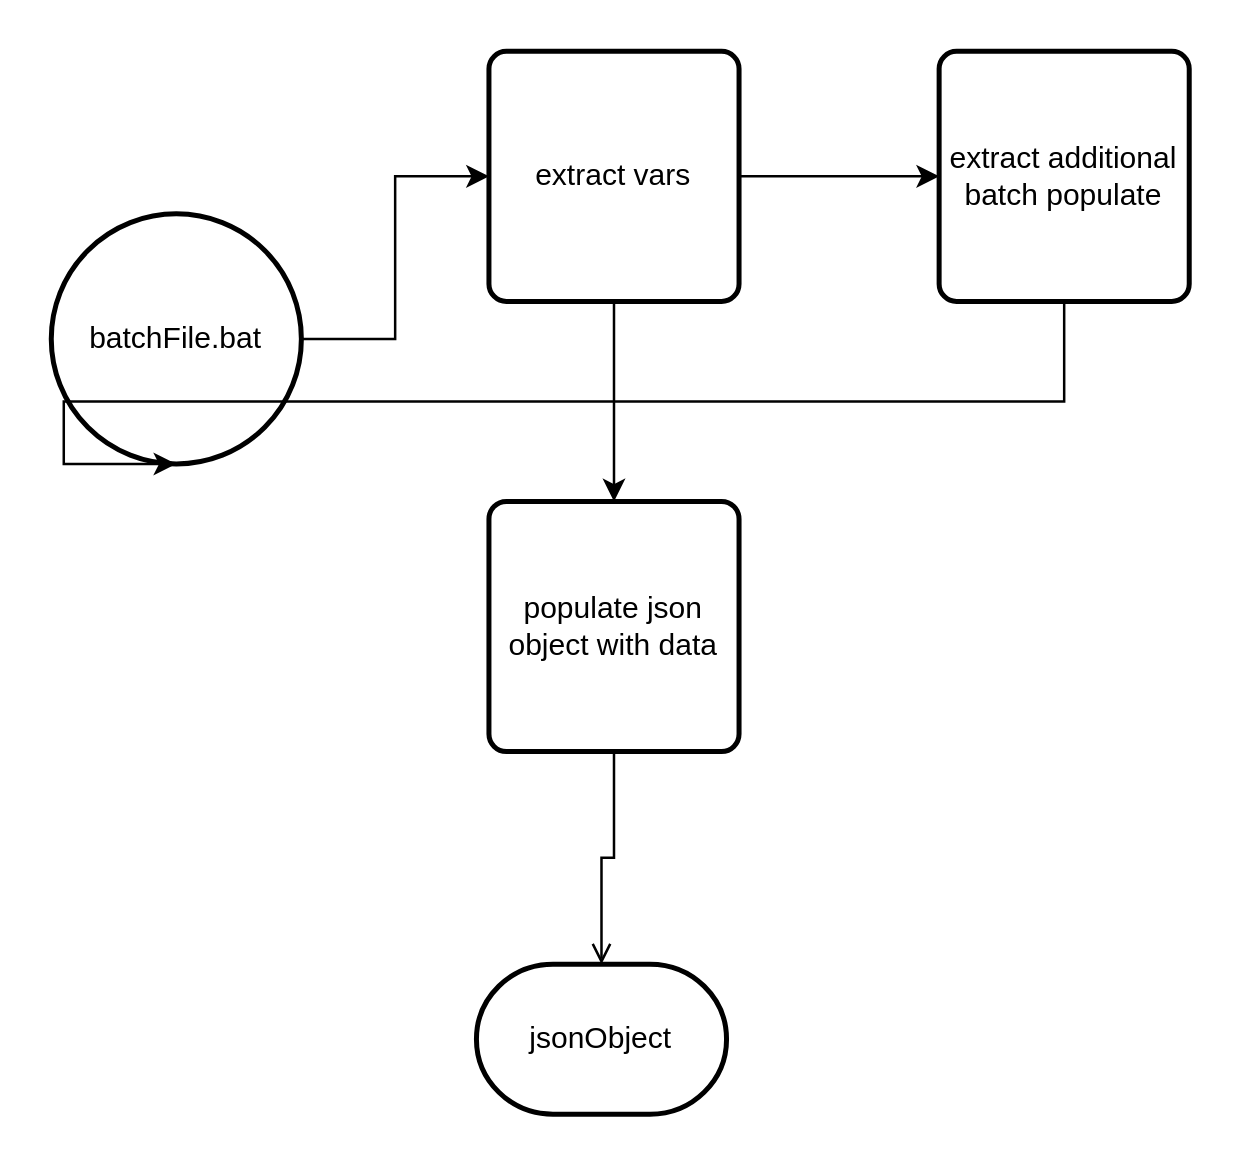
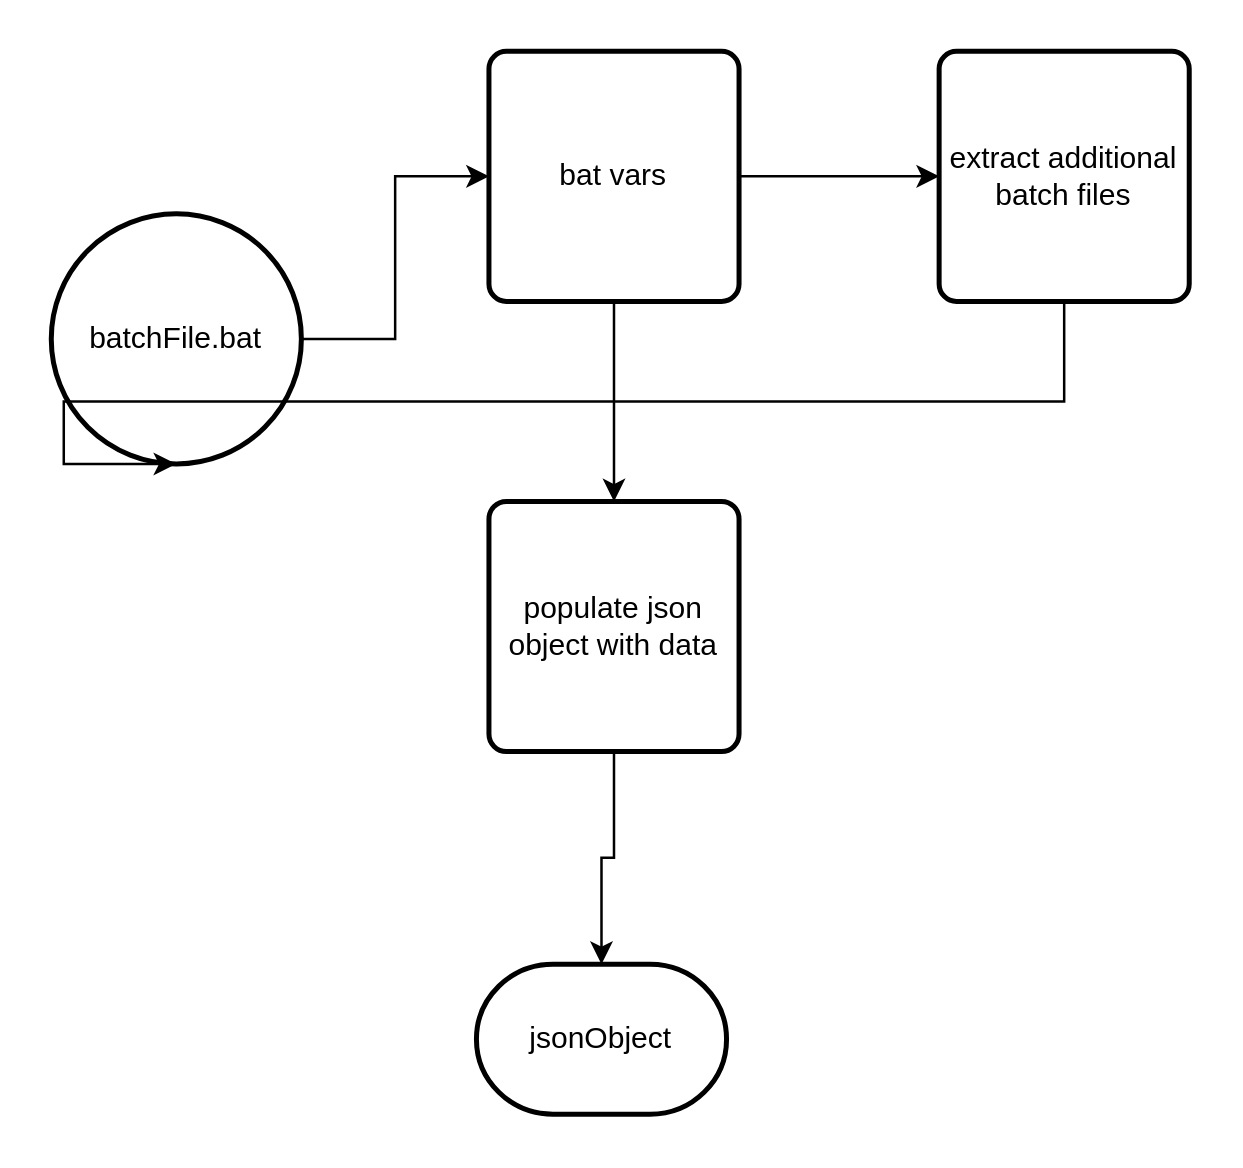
node "extract vars": label "extract vars" -> "bat vars"
node "extract additional batch populate": label "extract additional batch populate" -> "extract additional batch files"
edge "populate json object with data" -> "jsonObject": arrowhead open -> classic
